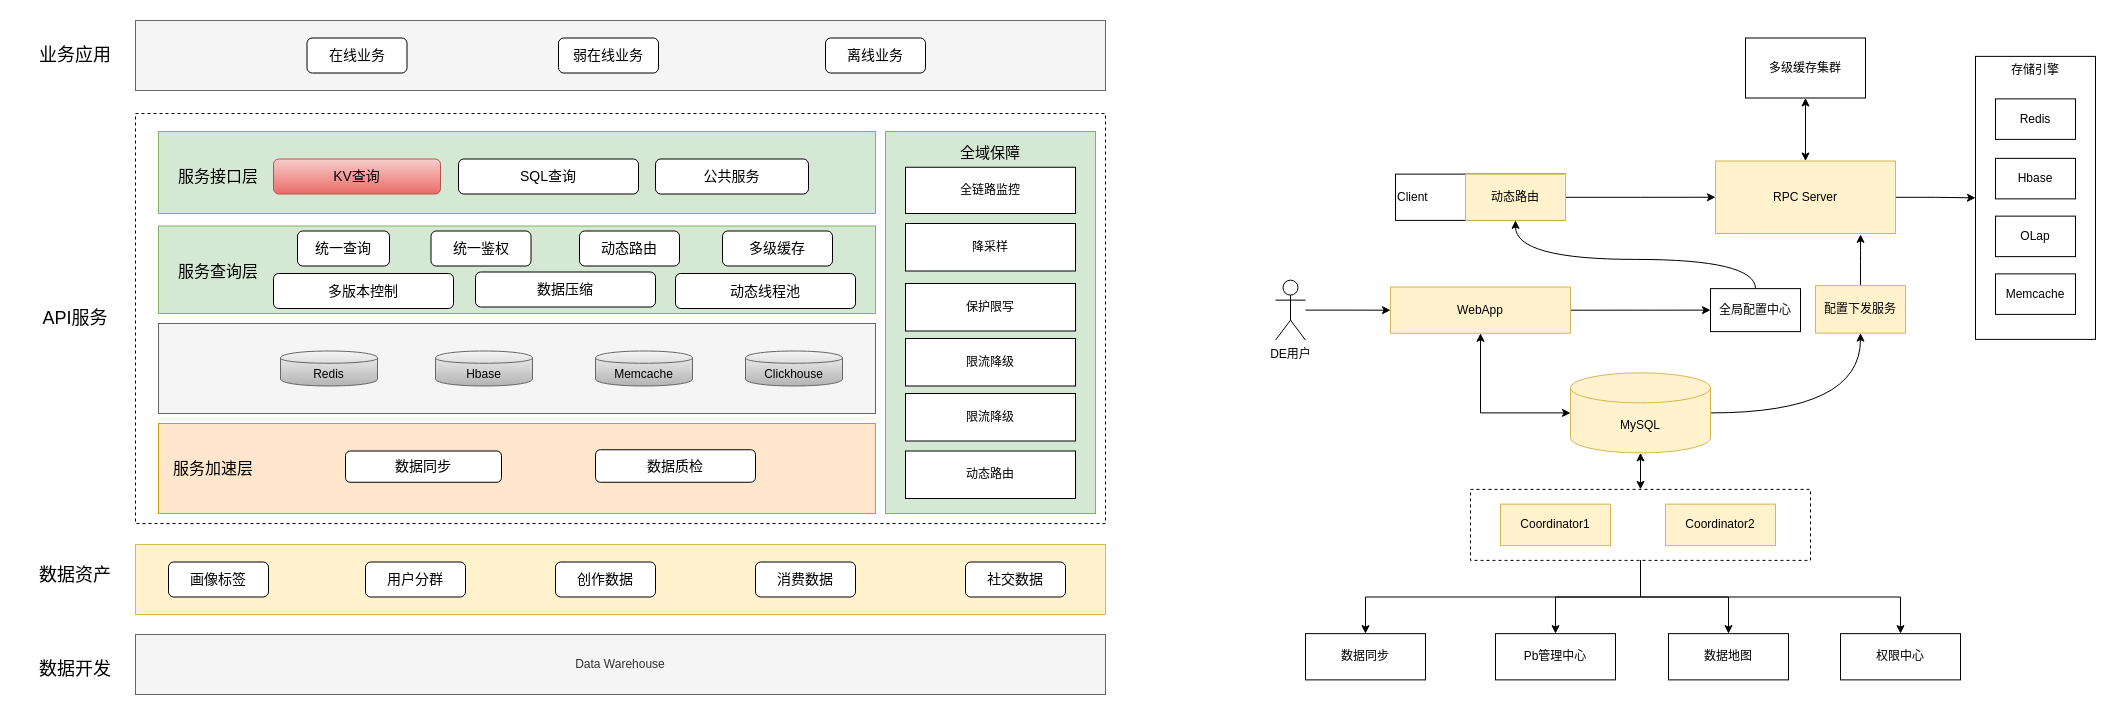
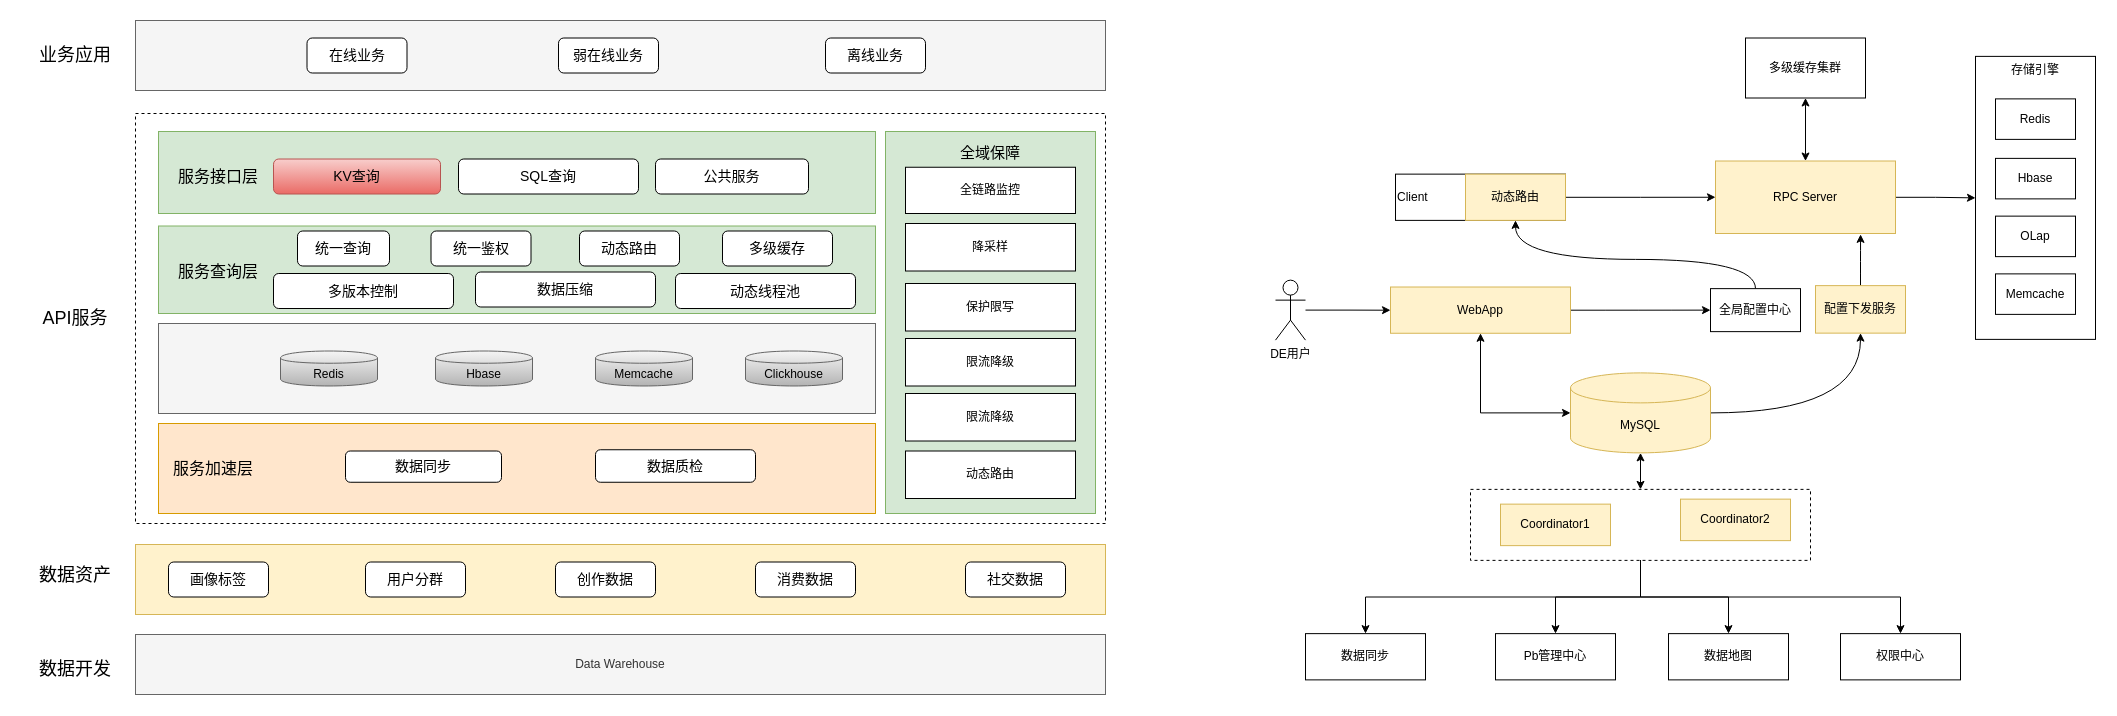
node "Coordinator2": moved (1721, 525) -> (1736, 520)
